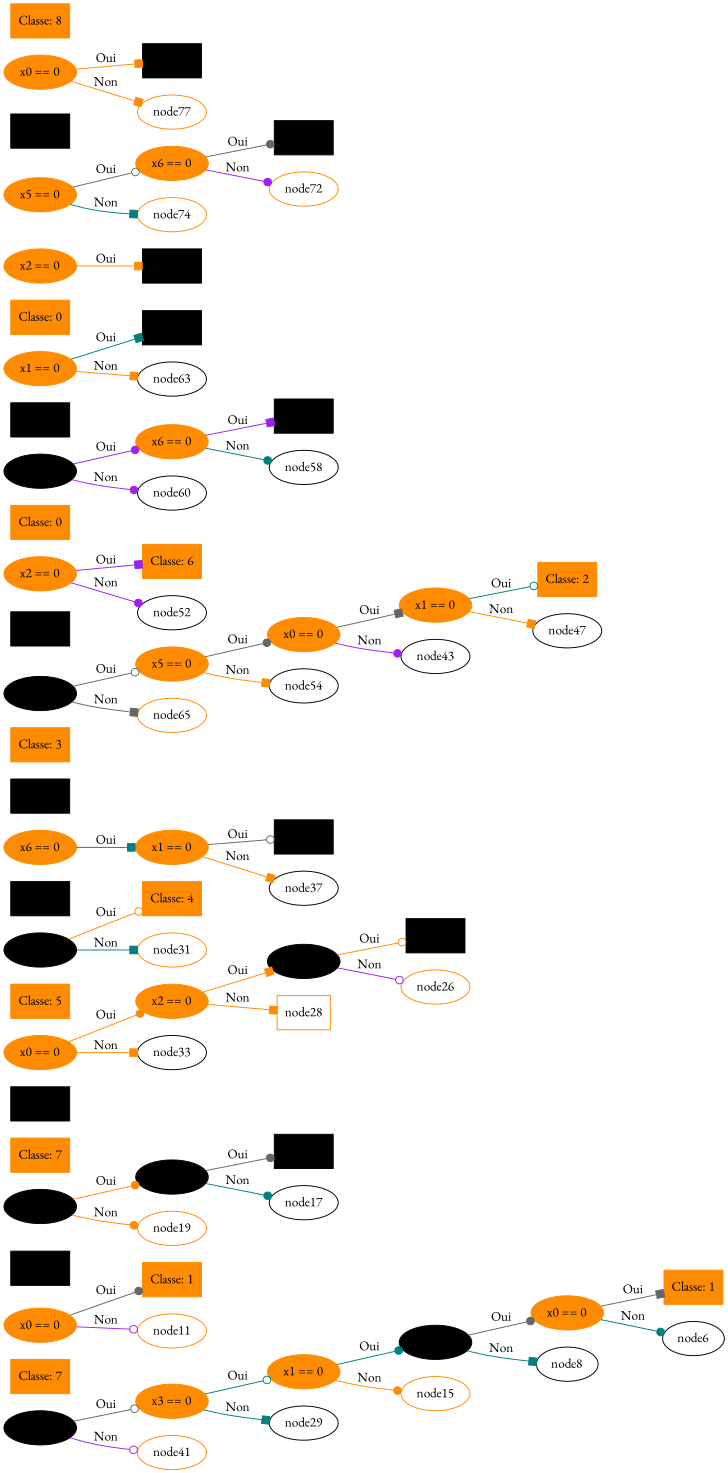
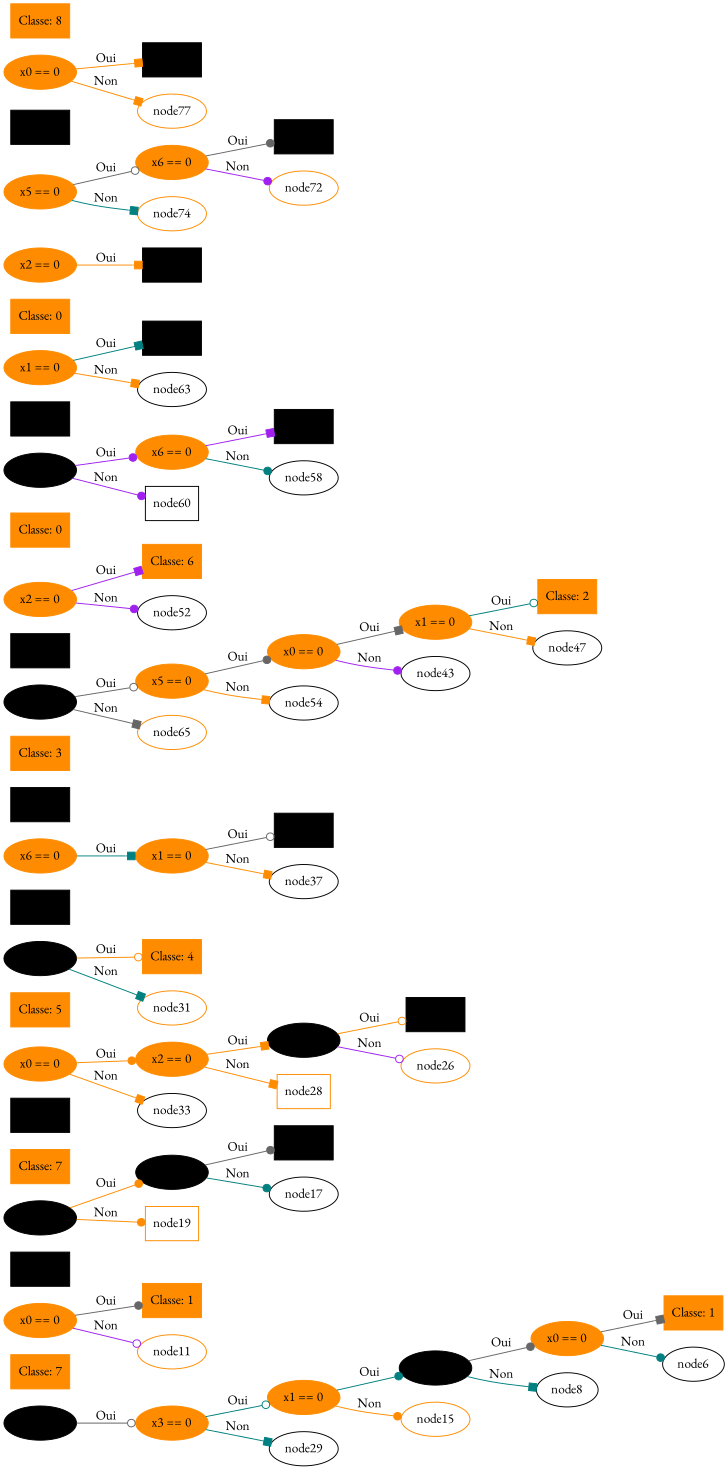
node "node60": shape ellipse -> box
node "node19": shape ellipse -> box
node "node41": removed
